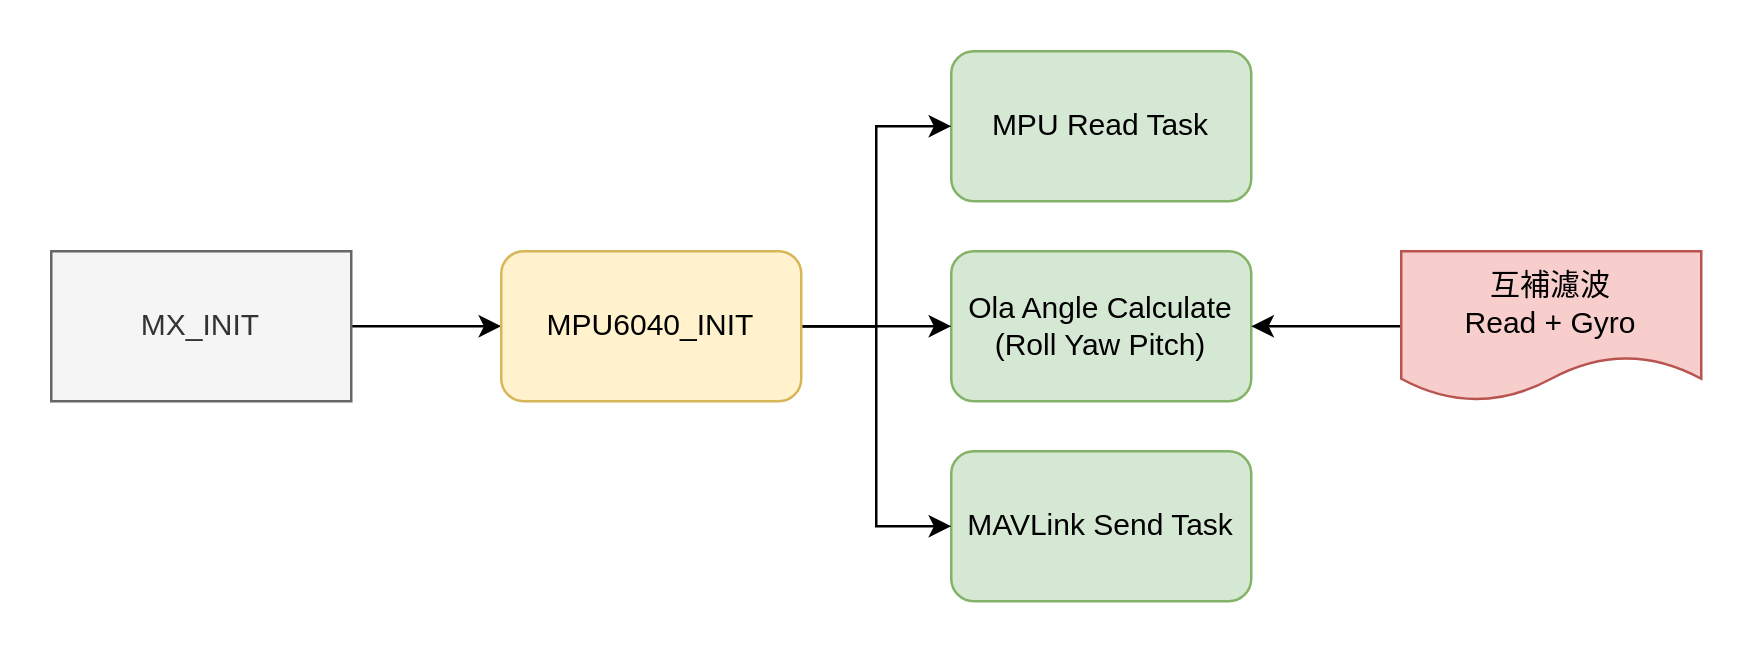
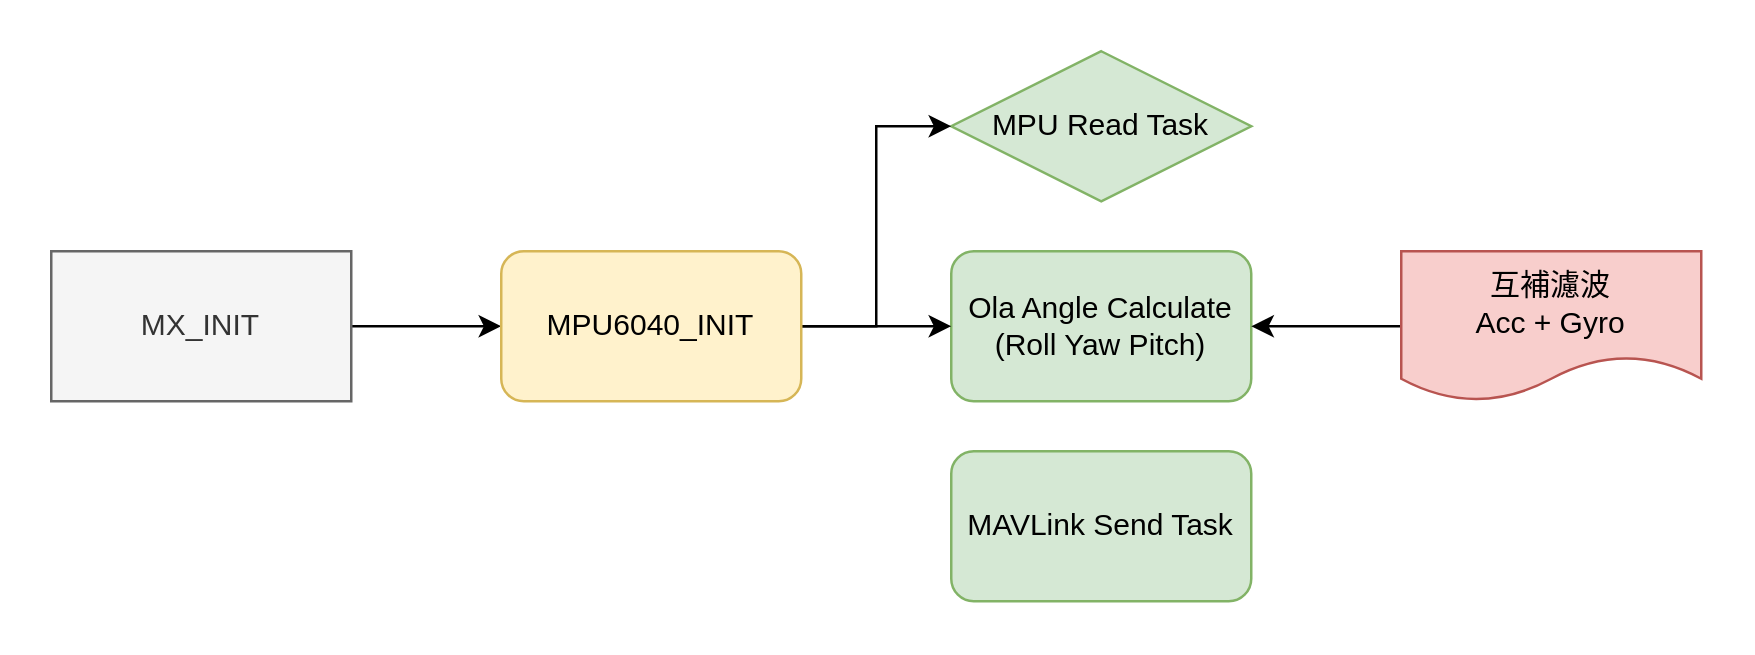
node "MPU Read Task": shape rounded rectangle -> diamond
node "互補濾波 Read + Gyro": label "互補濾波 Read + Gyro" -> "互補濾波 Acc + Gyro"
edge "MPU6040_INIT" -> "MAVLink Send Task": removed
